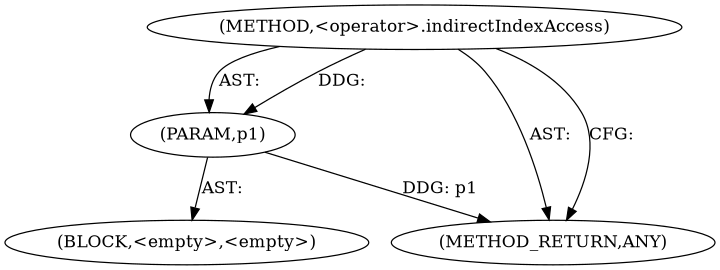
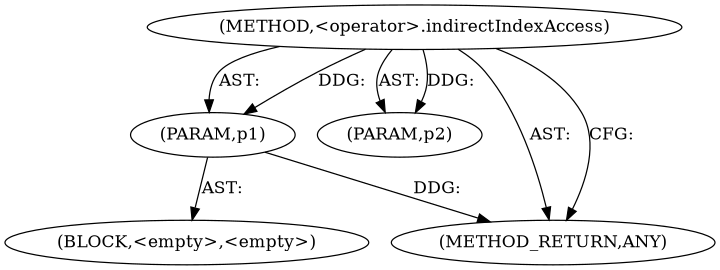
node "(PARAM,p2)": added
edge "(PARAM,p1)" -> "(METHOD_RETURN,ANY)": label "DDG: p1" -> "DDG: "
